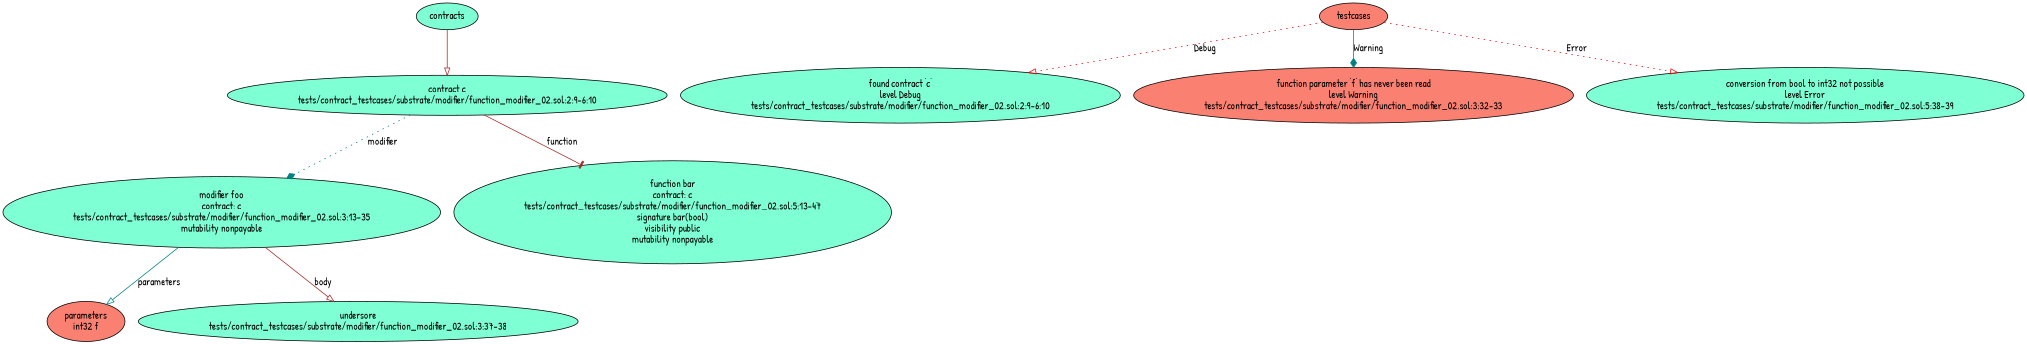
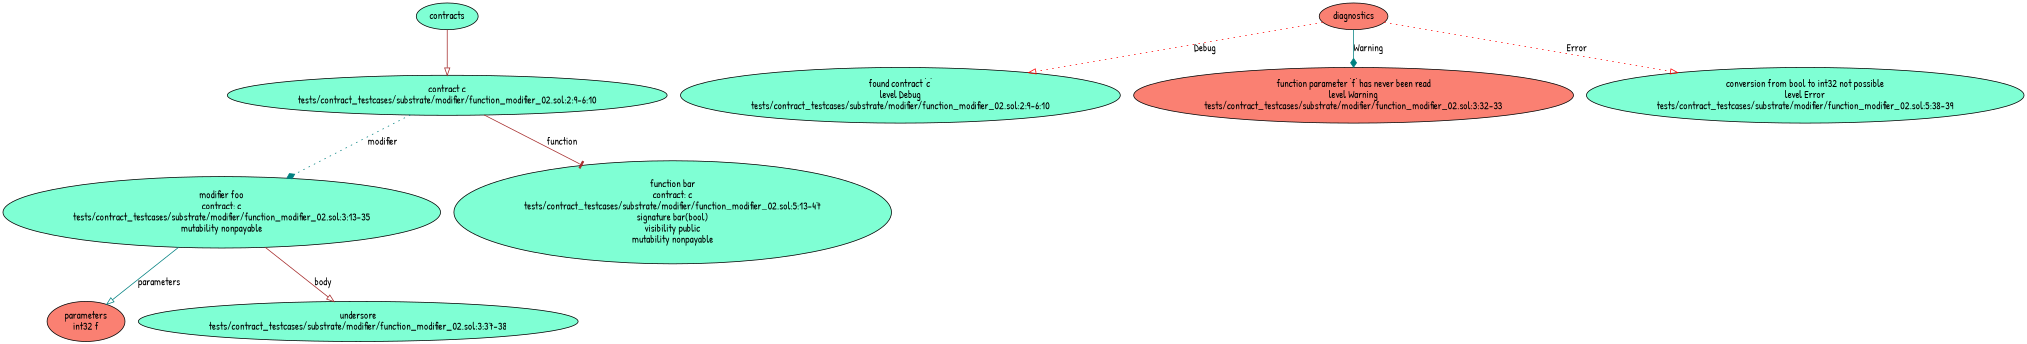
node "testcases": label "testcases" -> "diagnostics"
